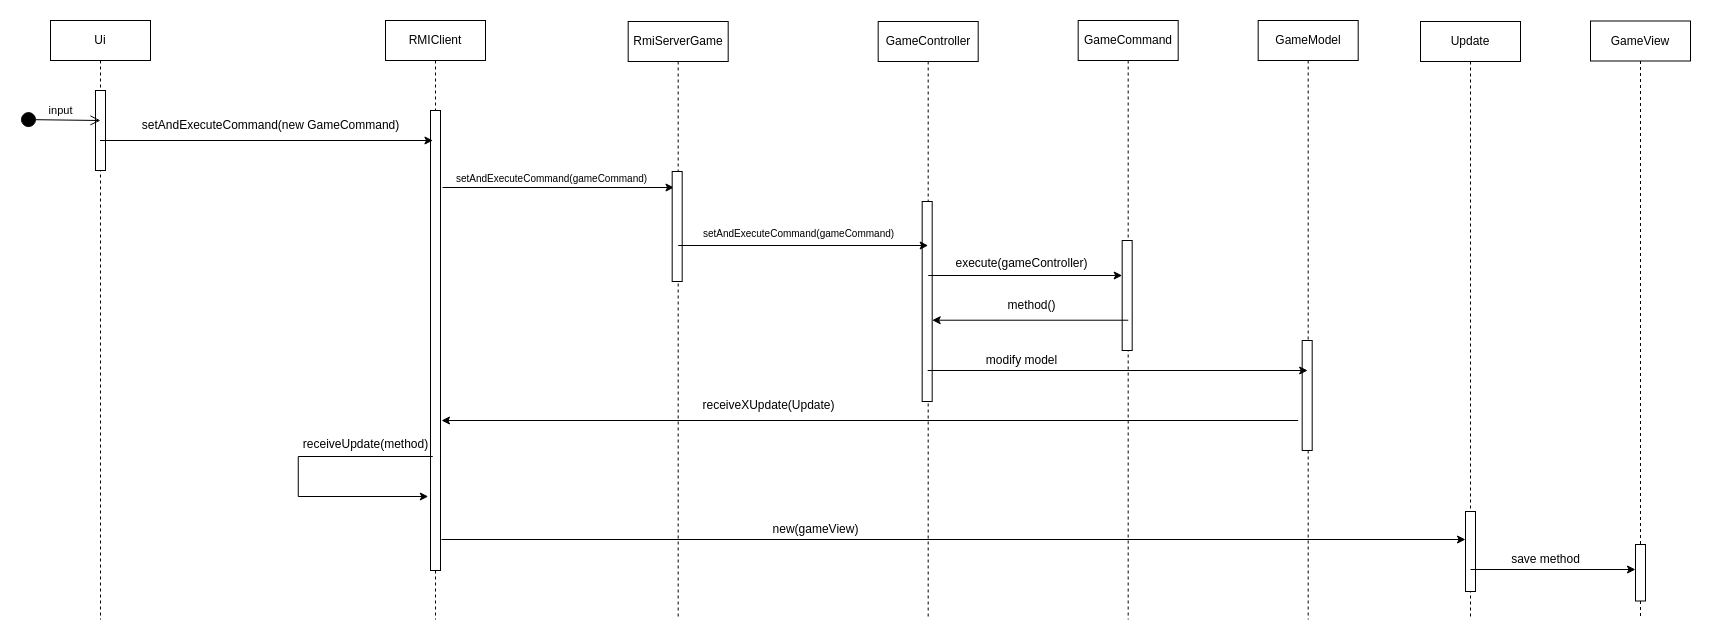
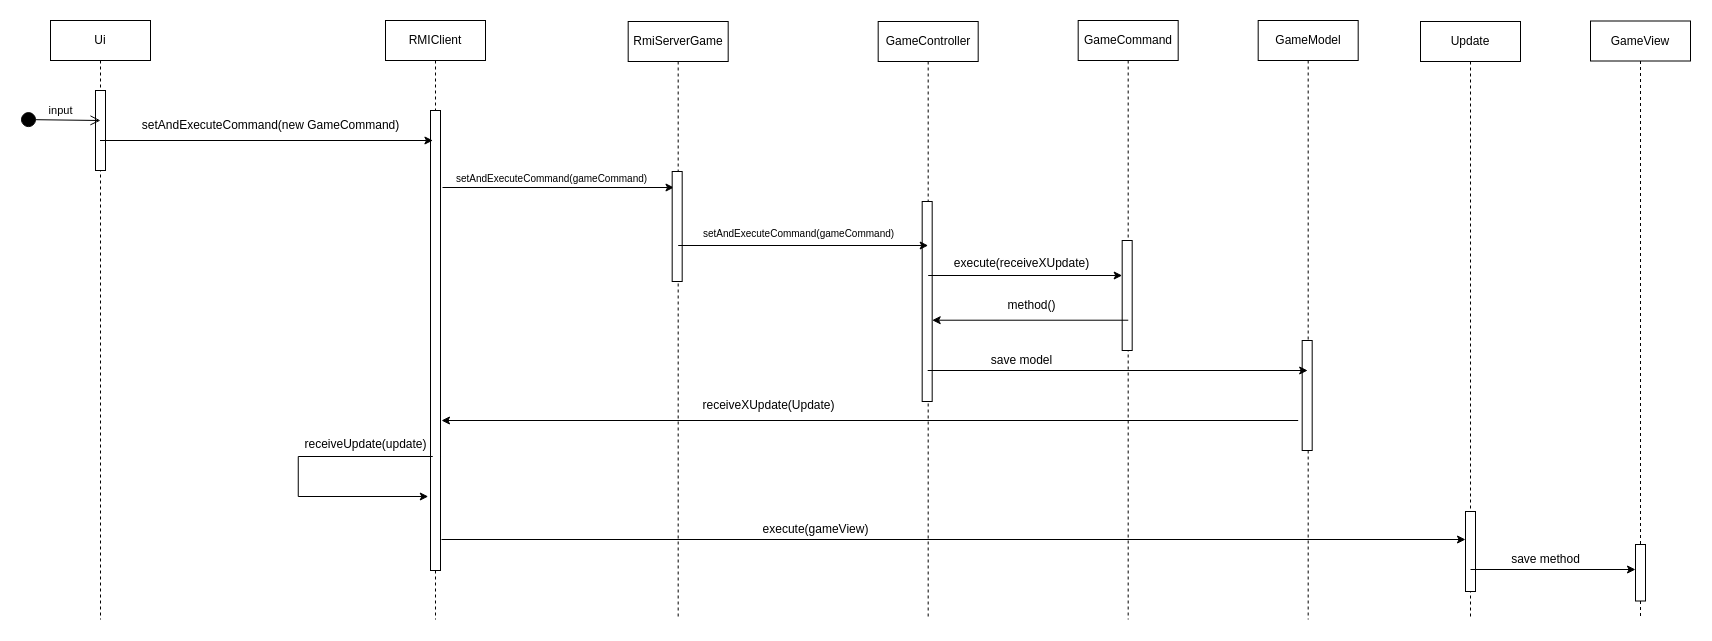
node "execute(gameController)": label "execute(gameController)" -> "execute(receiveXUpdate)"
node "modify model": label "modify model" -> "save model"
node "receiveUpdate(method)": label "receiveUpdate(method)" -> "receiveUpdate(update)"
node "new(gameView)": label "new(gameView)" -> "execute(gameView)"
